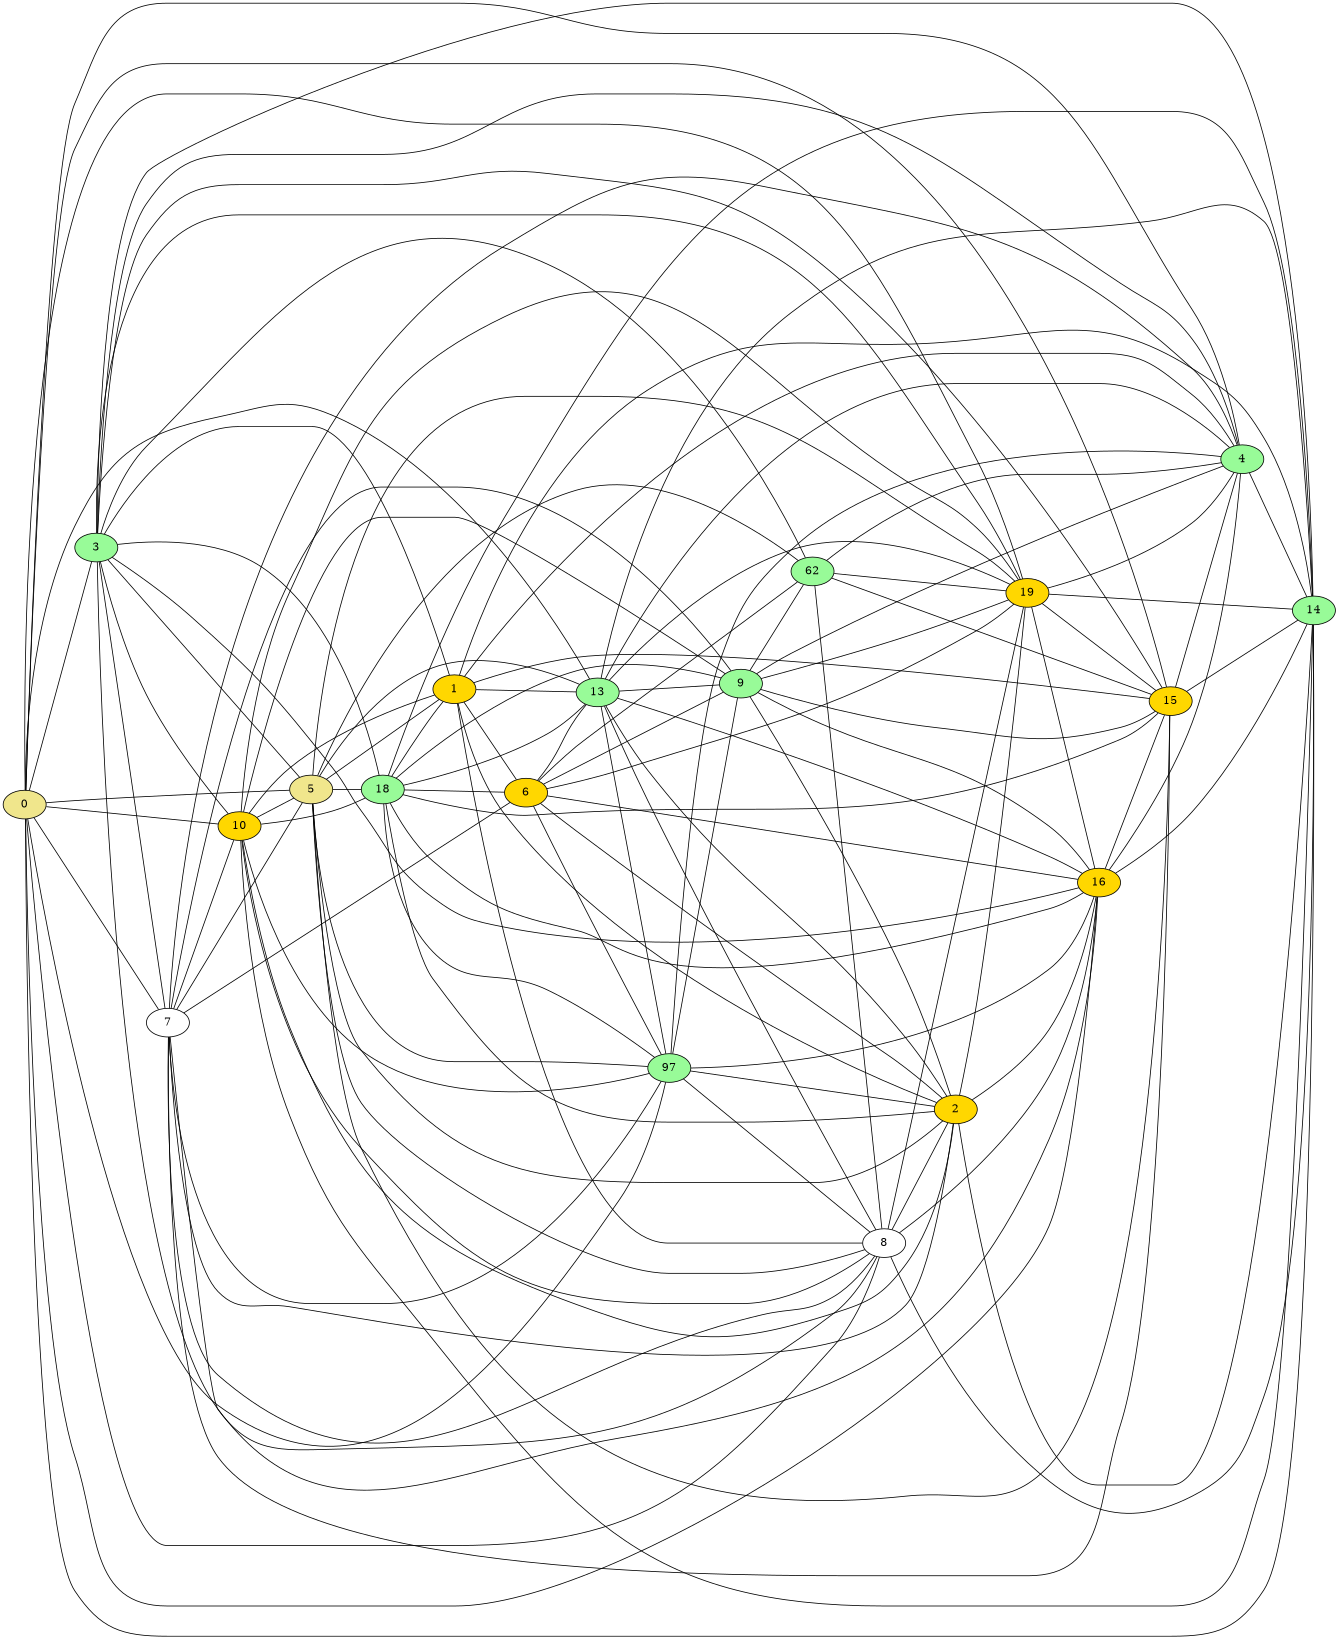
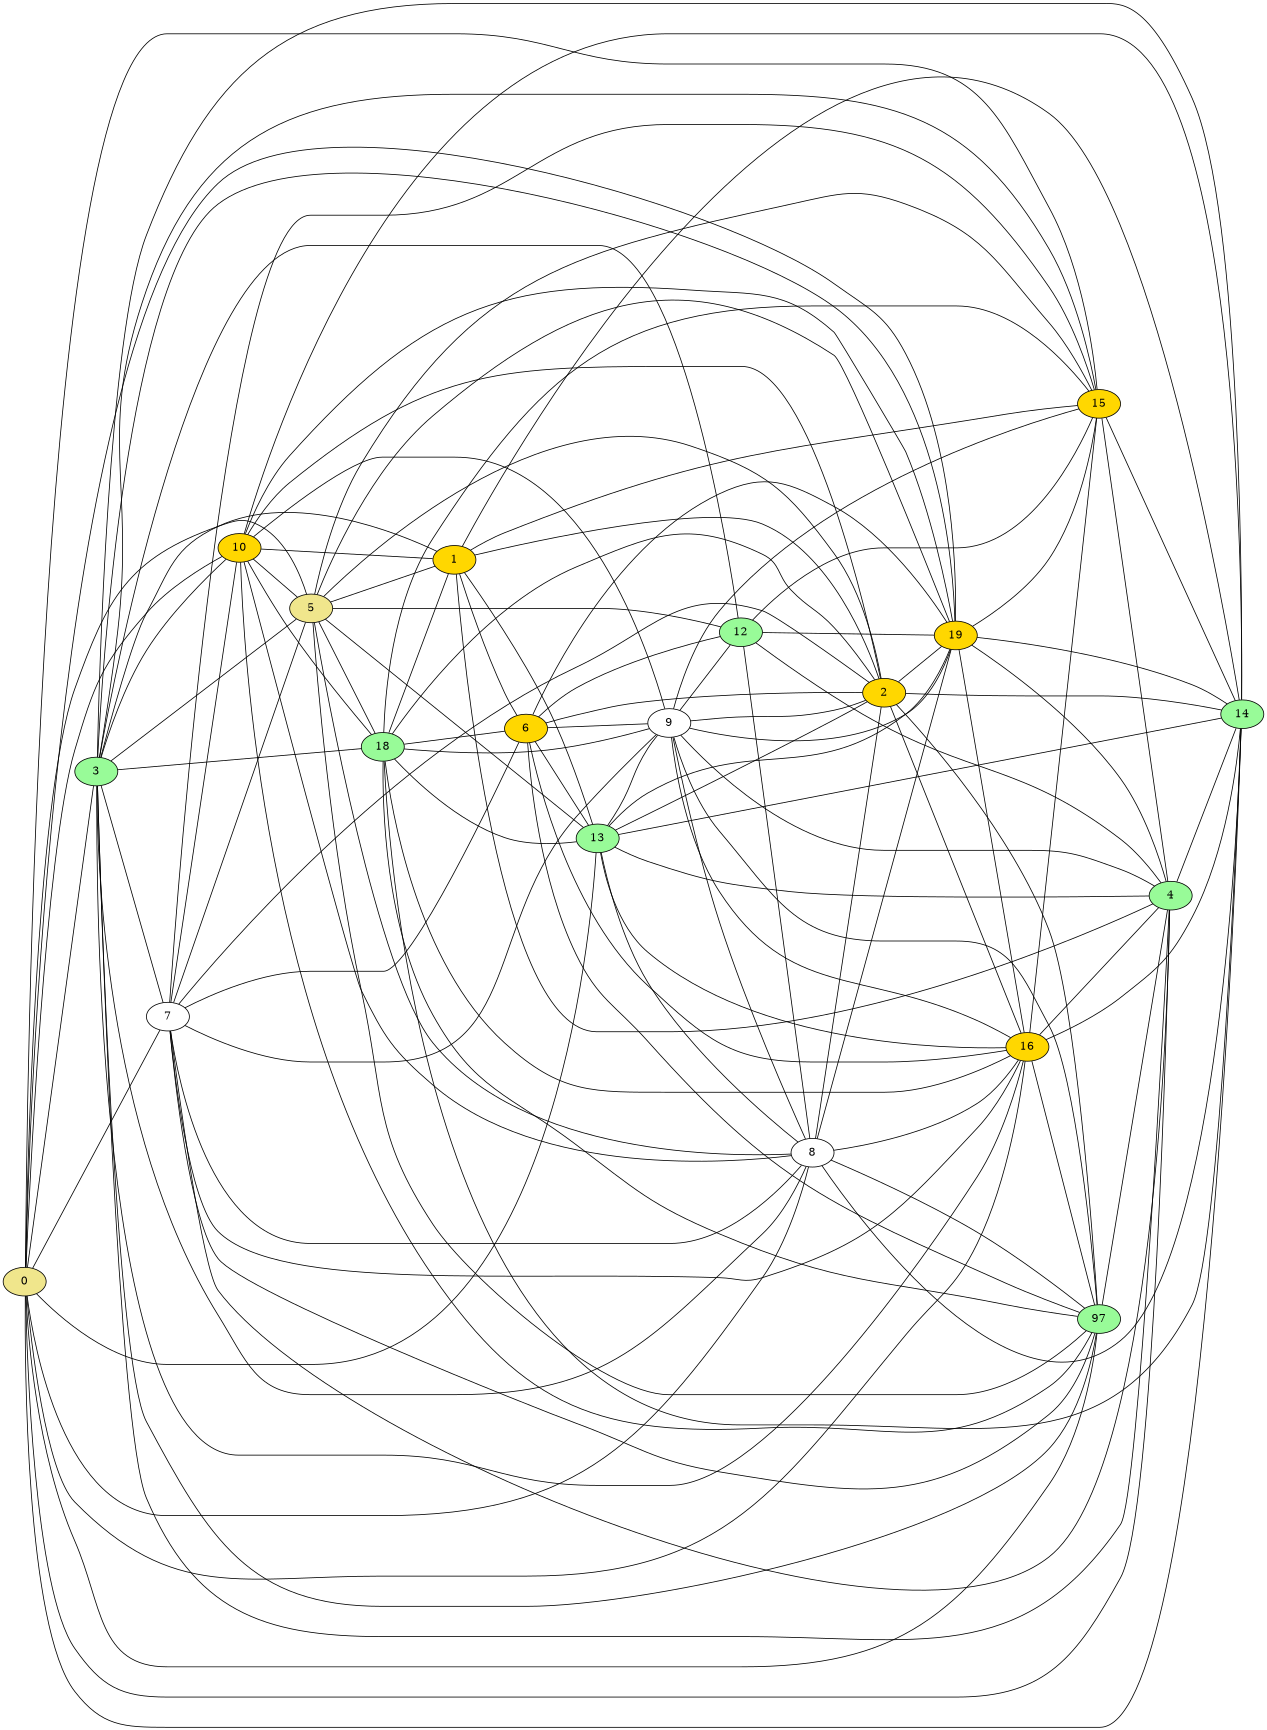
node "62": label "62" -> "12"
node "9": fillcolor palegreen -> white
edge "13" -- "97": now "3" -- "97"
edge "1" -- "8": now "9" -- "8"
